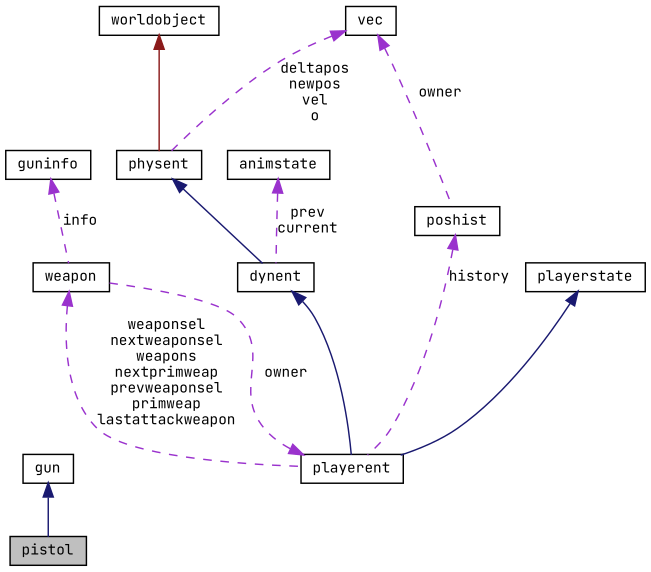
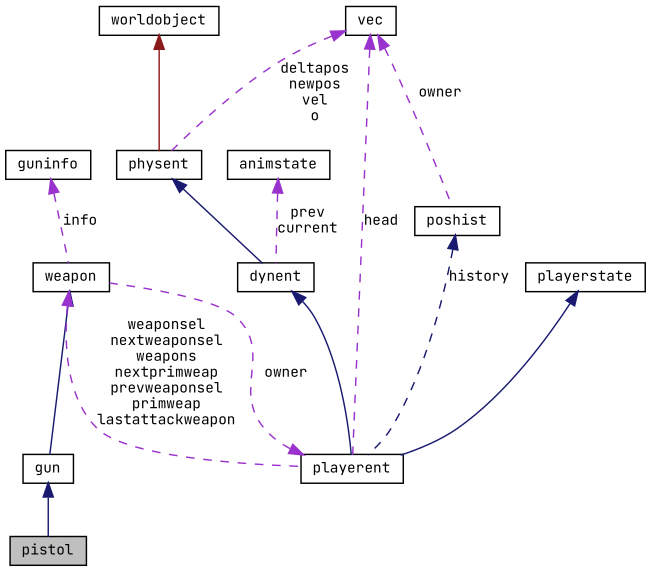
edge "playerent" -> "vec": added, label "head"
edge "playerent" -> "poshist": color darkorchid3 -> midnightblue
edge "gun" -> "weapon": added
